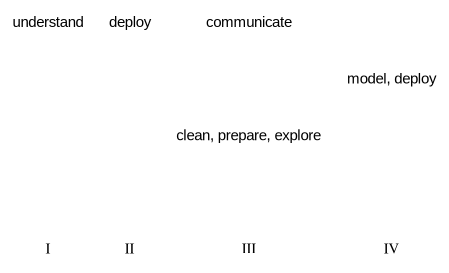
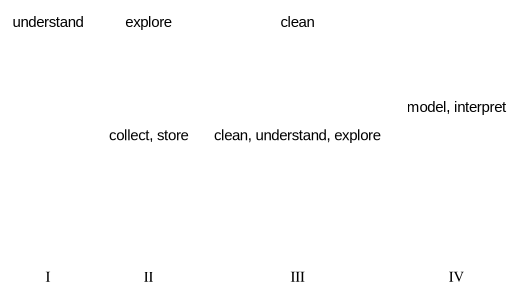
node "deploy": label "deploy" -> "explore"
node "communicate": label "communicate" -> "clean"
node "model, deploy": label "model, deploy" -> "model, interpret"
node "collect, store": added
node "clean, prepare, explore": label "clean, prepare, explore" -> "clean, understand, explore"
